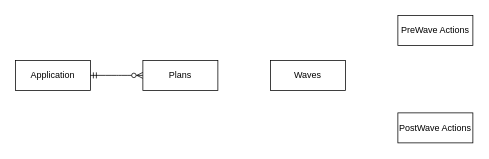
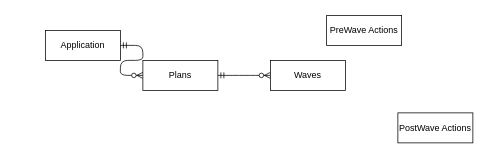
node "PreWave Actions": moved (435, 30) -> (364, 30)
node "Application": moved (53, 75) -> (83, 45)
edge "Plans" -- "Waves": added
